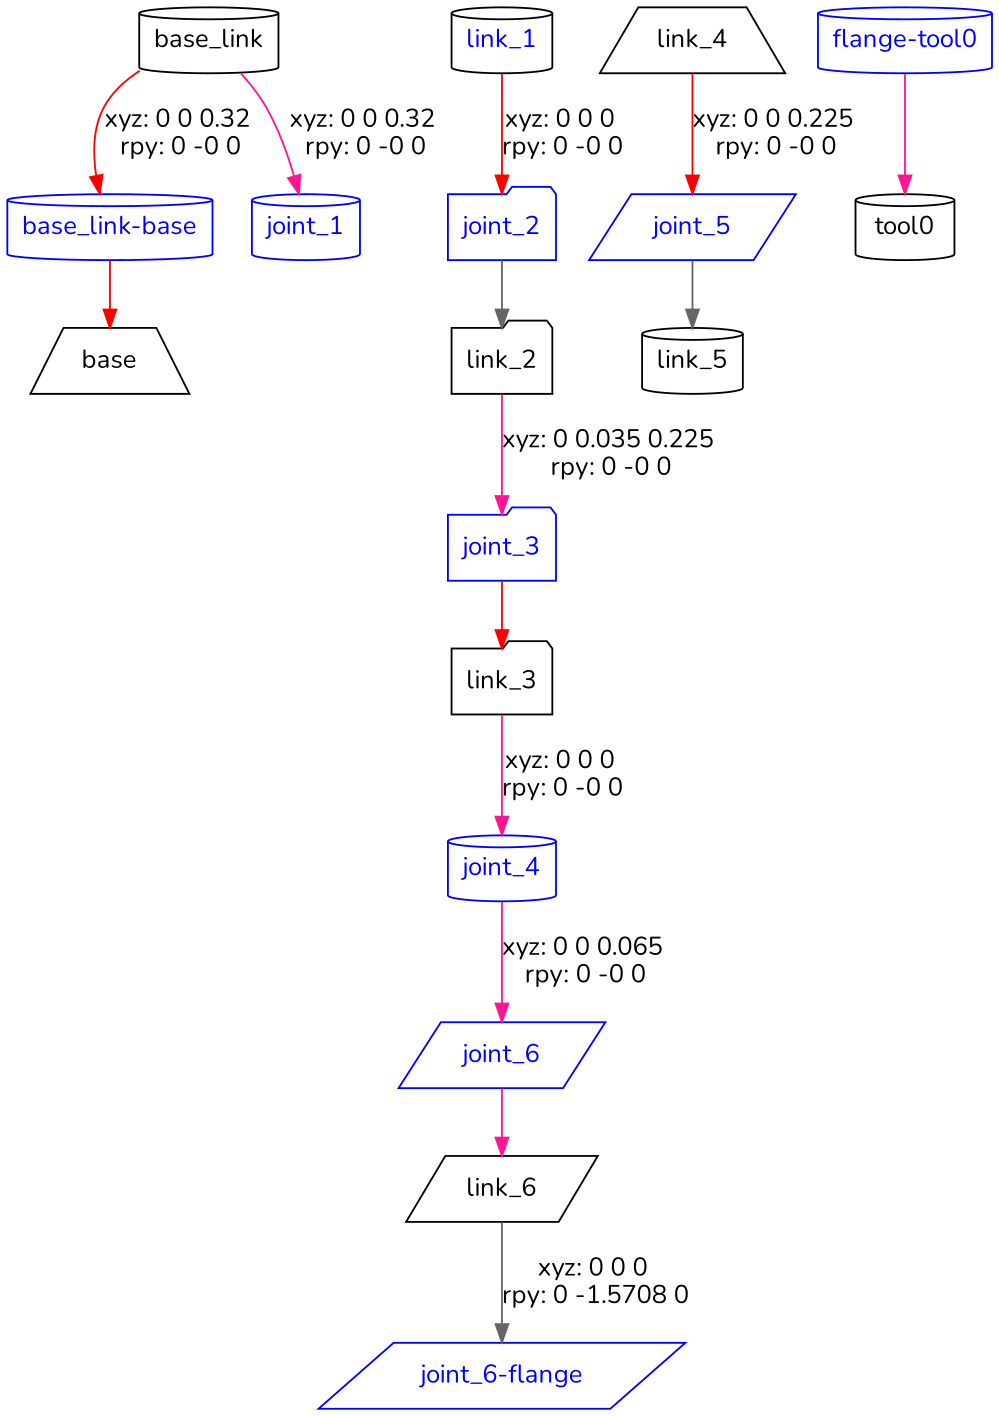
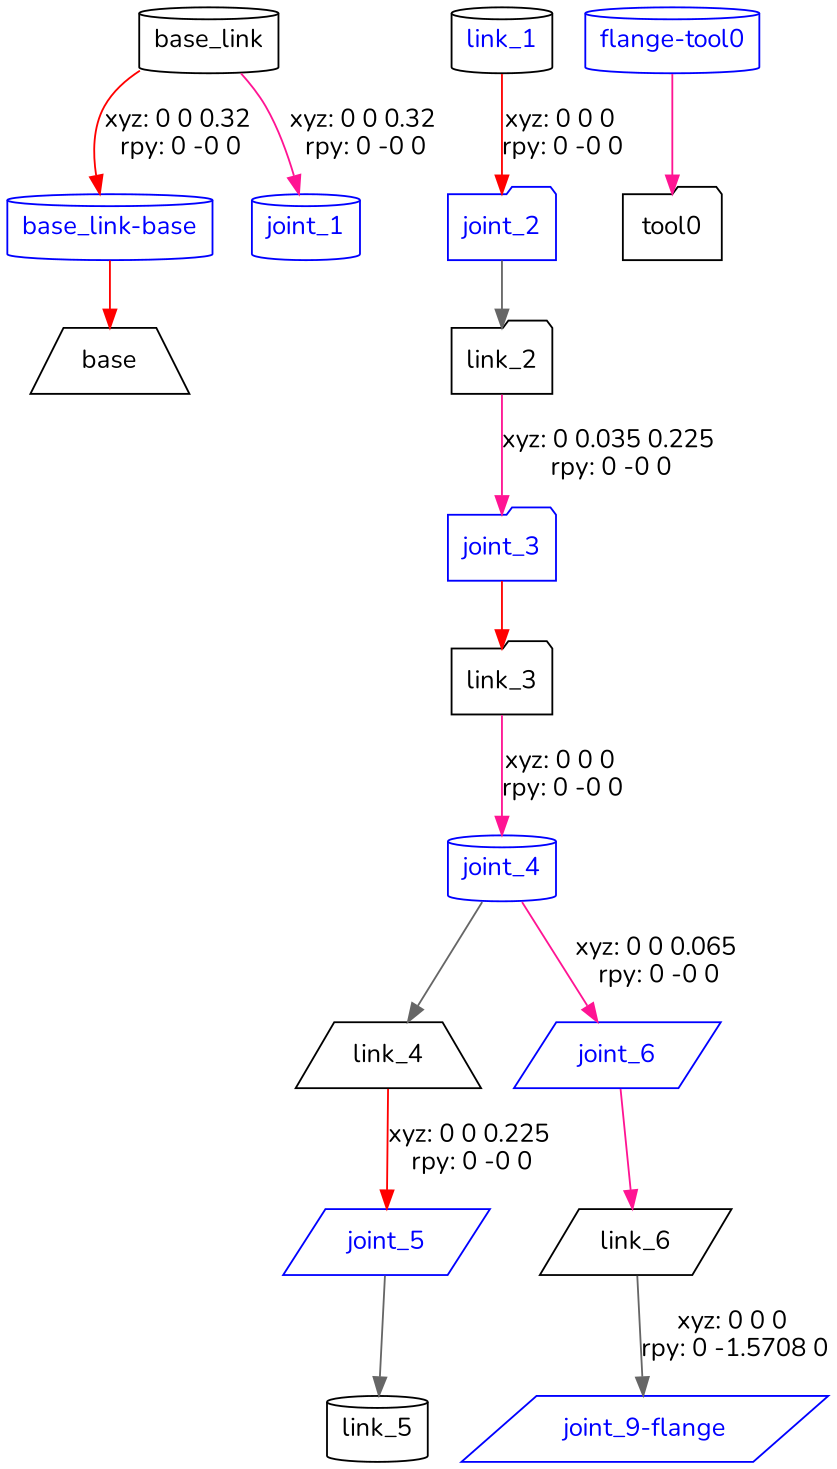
node "tool0": shape cylinder -> folder
edge "joint_4" -> "link_4": added
node "joint_6-flange": label "joint_6-flange" -> "joint_9-flange"
